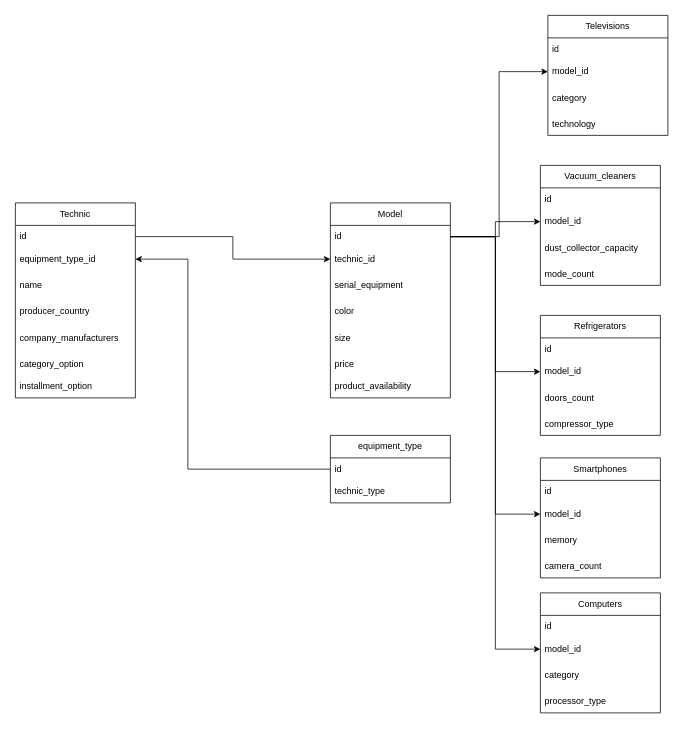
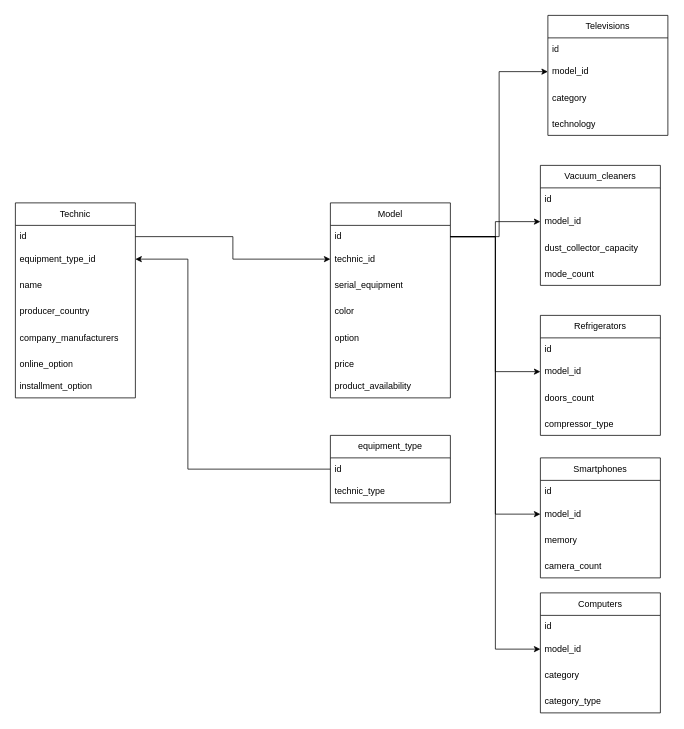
node "size": label "size" -> "option"
node "category_option": label "category_option" -> "online_option"
node "processor_type": label "processor_type" -> "category_type"
